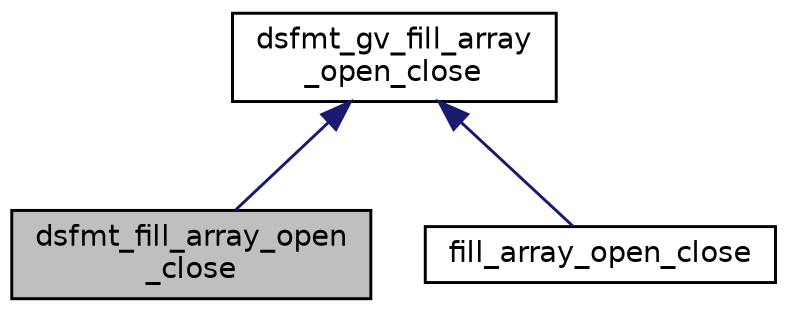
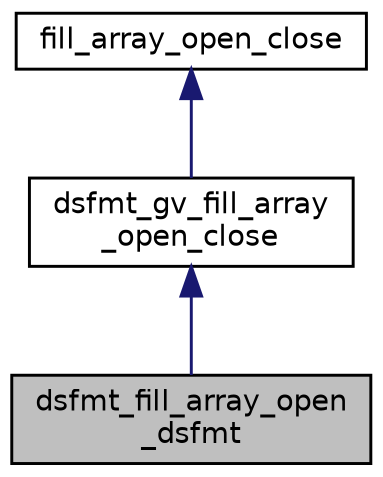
edge "fill_array_open_close" -> "dsfmt_gv_fill_array _open_close": reversed
node "dsfmt_fill_array_open _close": label "dsfmt_fill_array_open _close" -> "dsfmt_fill_array_open _dsfmt"
